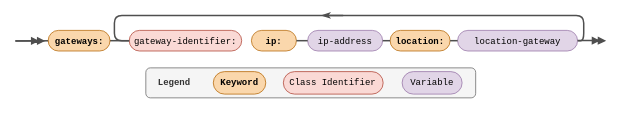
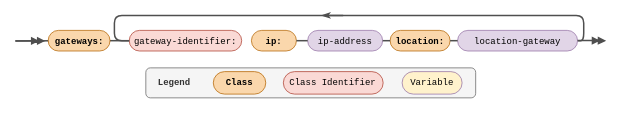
node "Keyword": label "Keyword" -> "Class"
node "Variable": fillcolor #e1d5e7 -> #fff2cc
